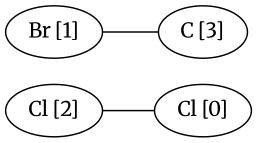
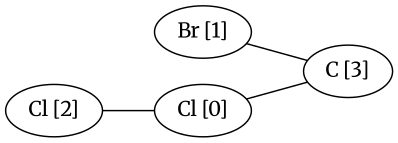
edge "C [3]" -- "Cl [0]": added
